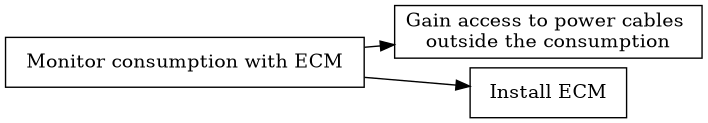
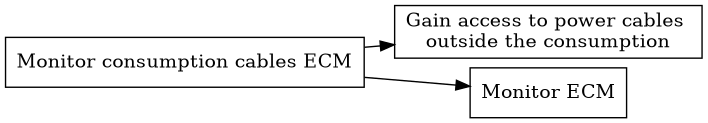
node "Monitor consumption with ECM": label "Monitor consumption with ECM" -> "Monitor consumption cables ECM"
node "Install ECM": label "Install ECM" -> "Monitor ECM"
